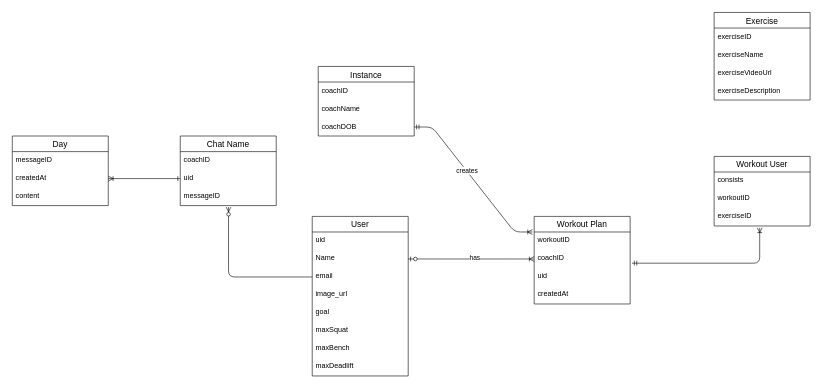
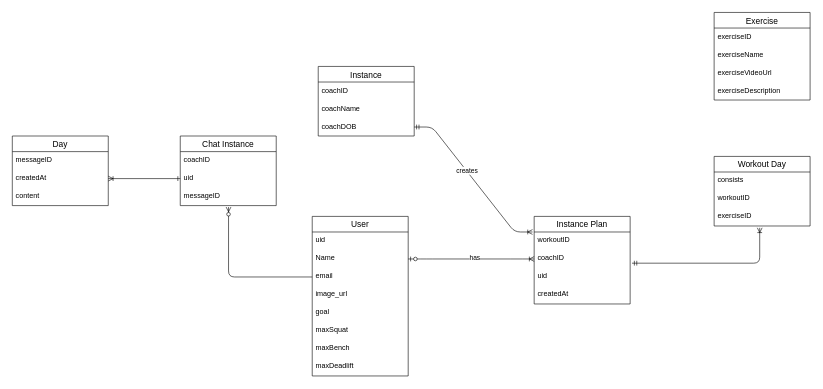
node "Chat Name": label "Chat Name" -> "Chat Instance"
node "Workout User": label "Workout User" -> "Workout Day"
node "Workout Plan": label "Workout Plan" -> "Instance Plan"
